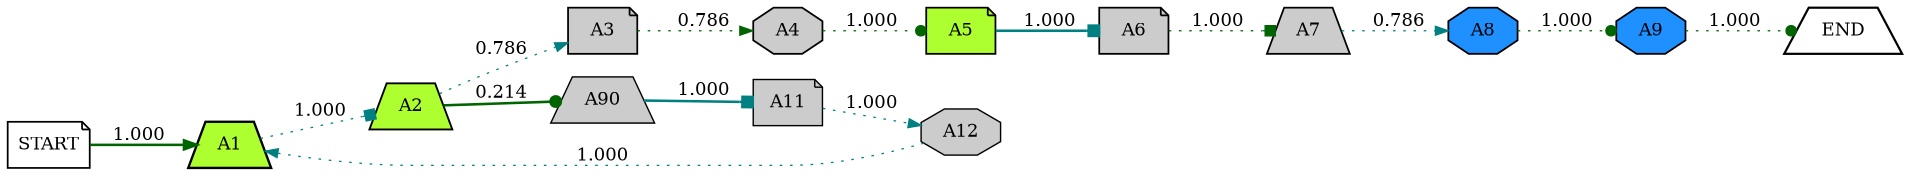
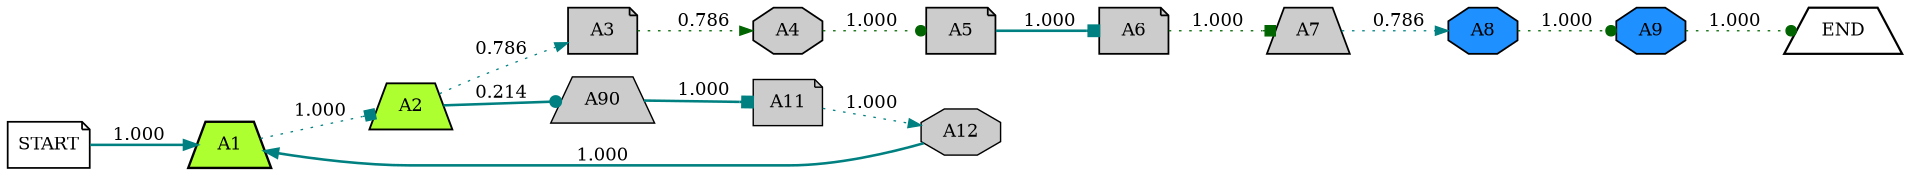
node "A5": fillcolor #adff2f -> #cccccc
edge "A2" -> "A90": color darkgreen -> teal
edge "START" -> "A1": color darkgreen -> teal
edge "A12" -> "A1": style dotted -> bold
